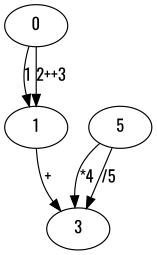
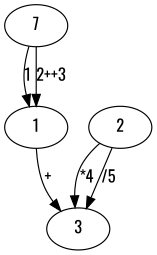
node "0": label "0" -> "7"
node "5": label "5" -> "2"
